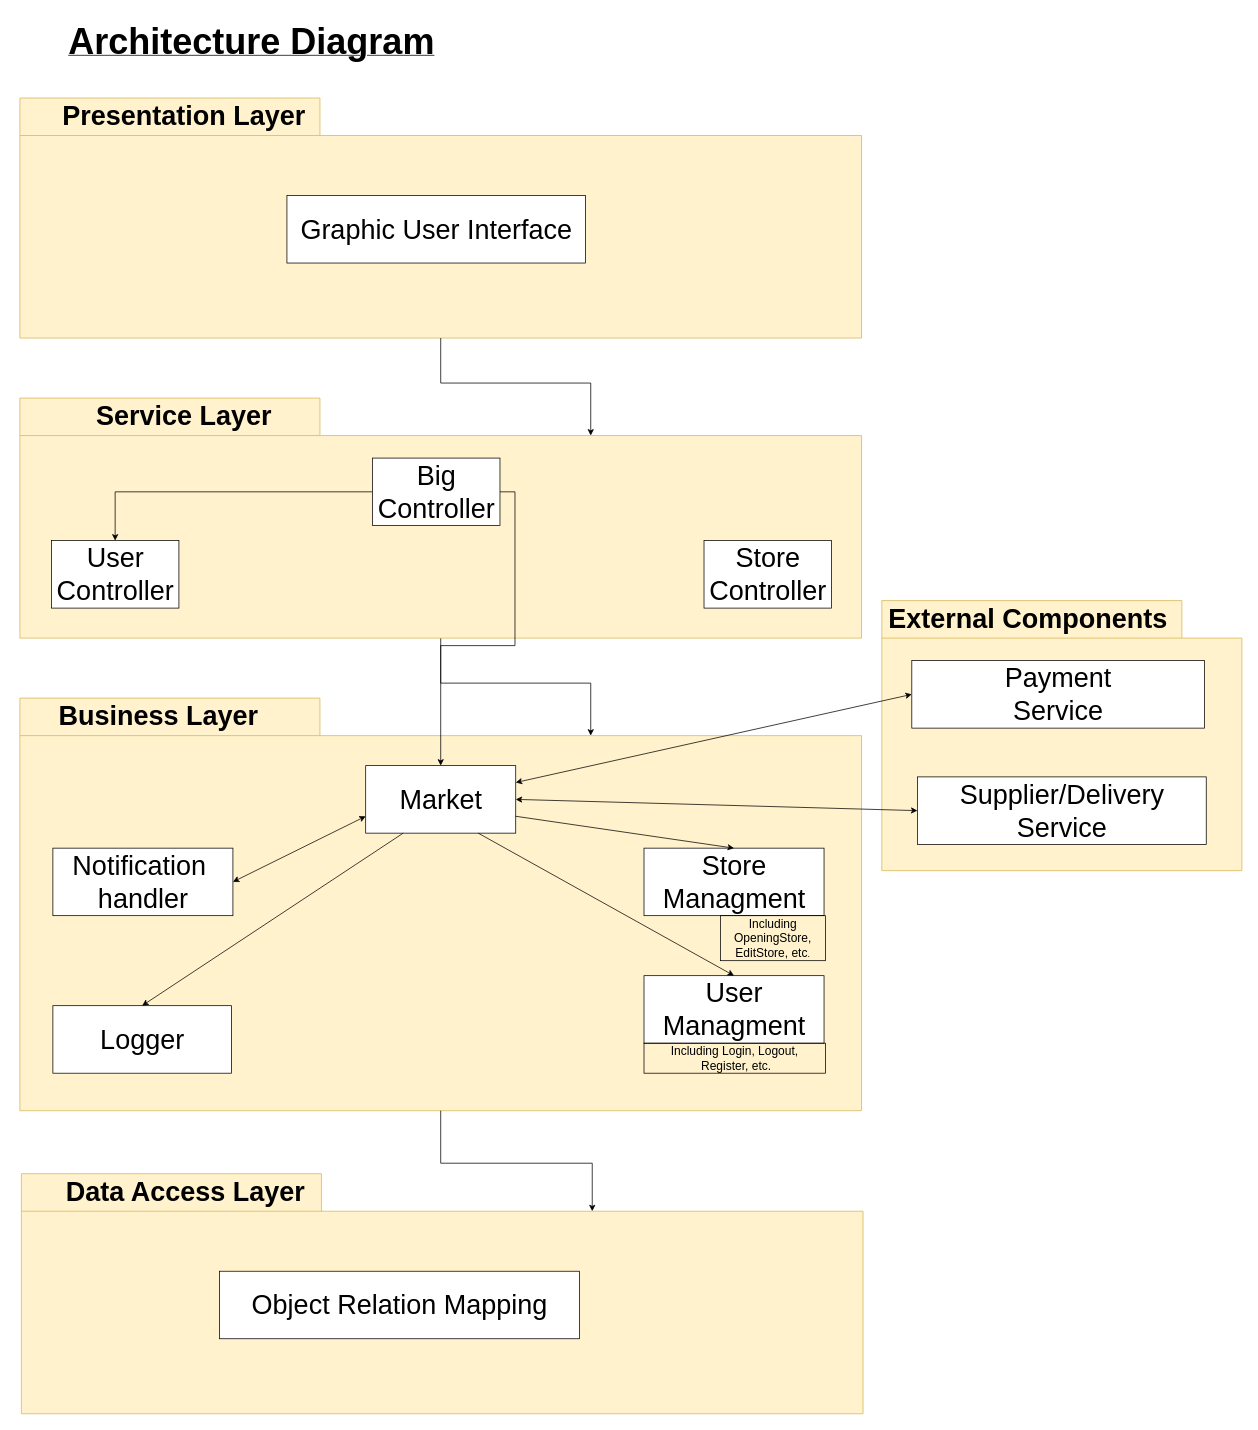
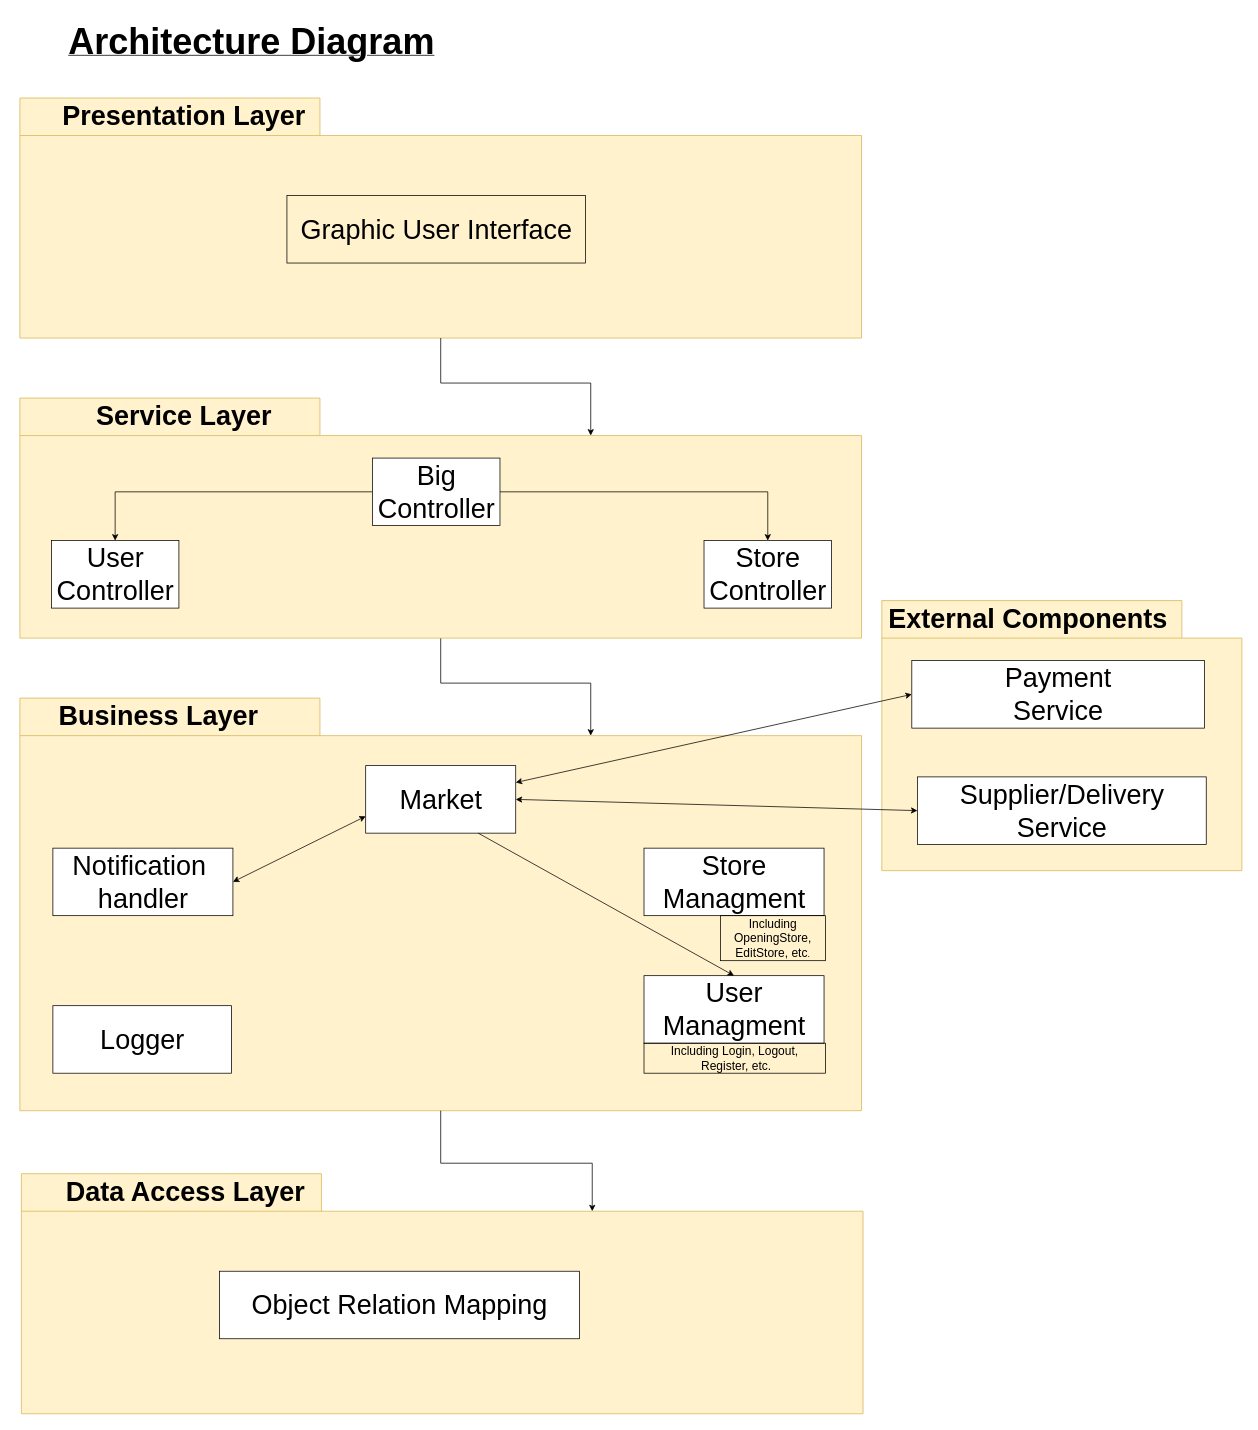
node "Graphic User Interface": fillcolor #ffffff -> #fff2cc
edge "Big Controller" -> "Market": now "Big Controller" -> "Store Controller"
edge "Market" -> "Store Managment": removed
edge "Market" -> "Logger": removed
